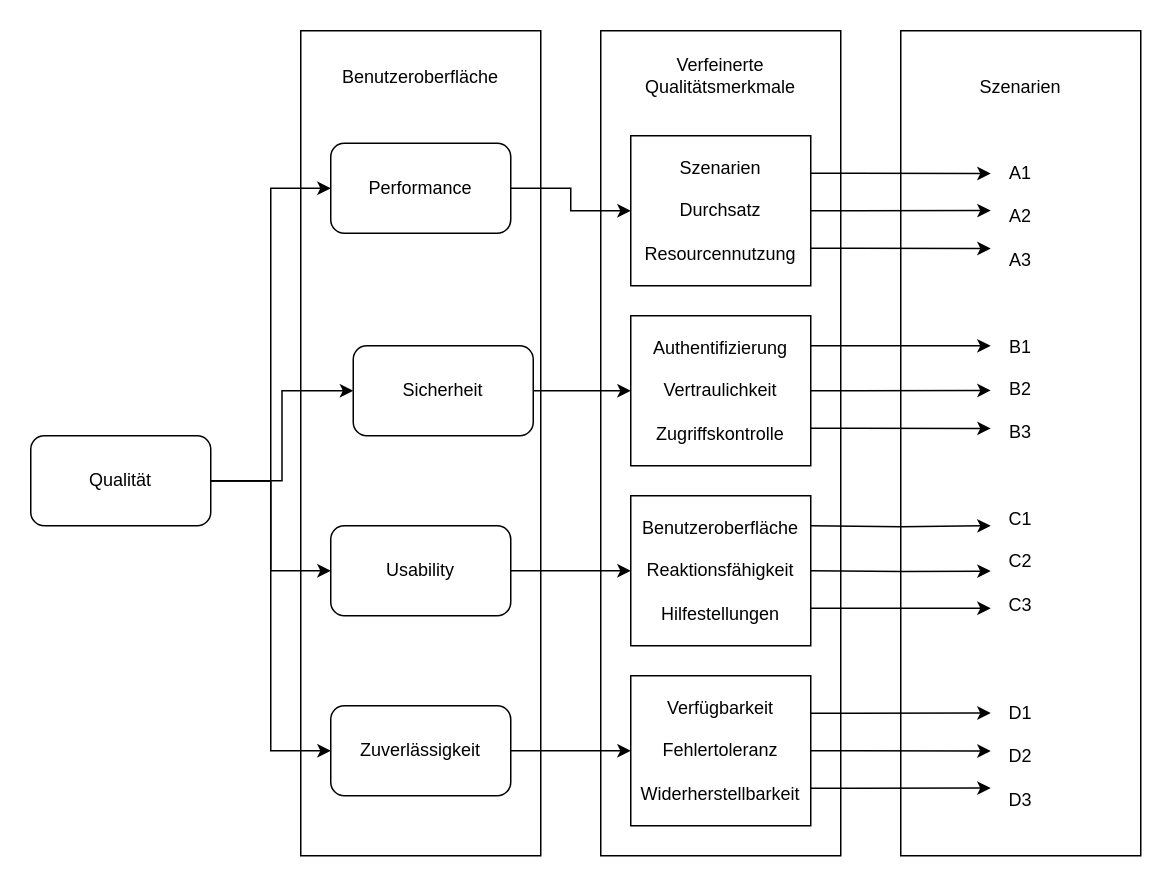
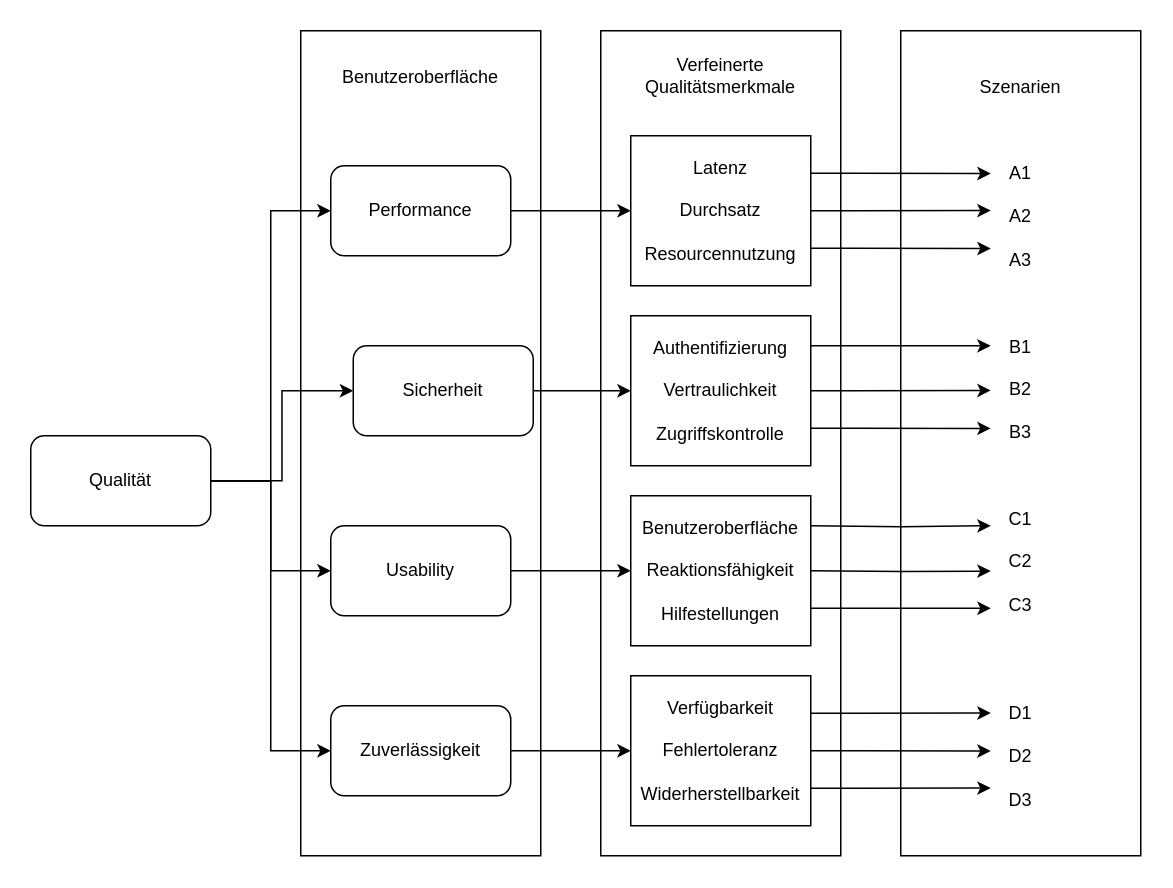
node "Performance": moved (421, 188) -> (421, 211)
node "Szenarien Durchsatz Resourcennutzung": label "Szenarien Durchsatz Resourcennutzung" -> "Latenz Durchsatz Resourcennutzung"
